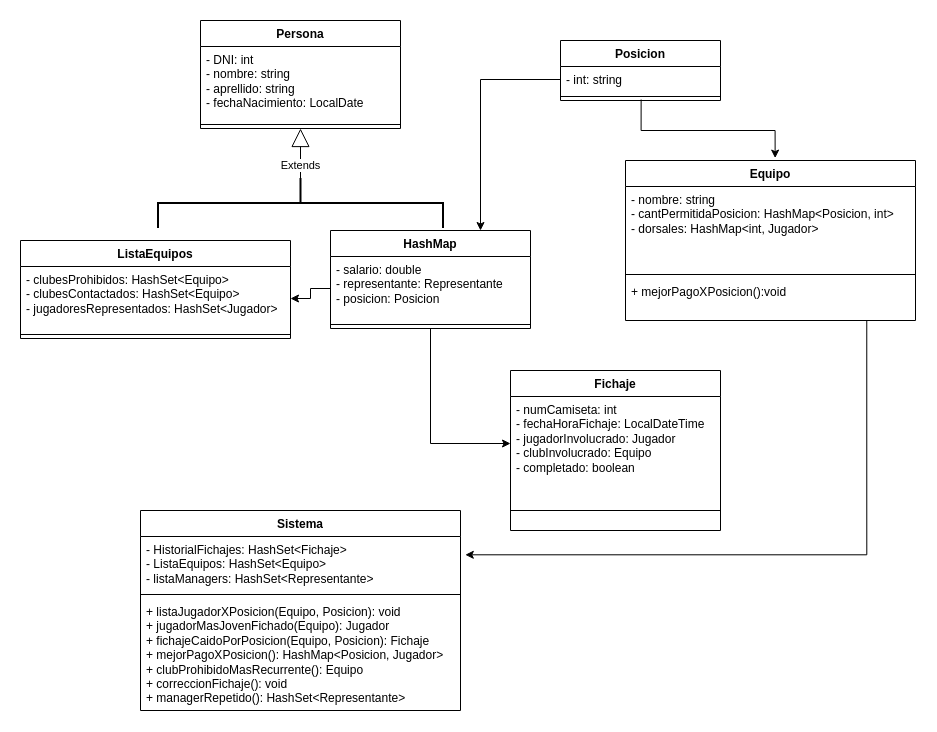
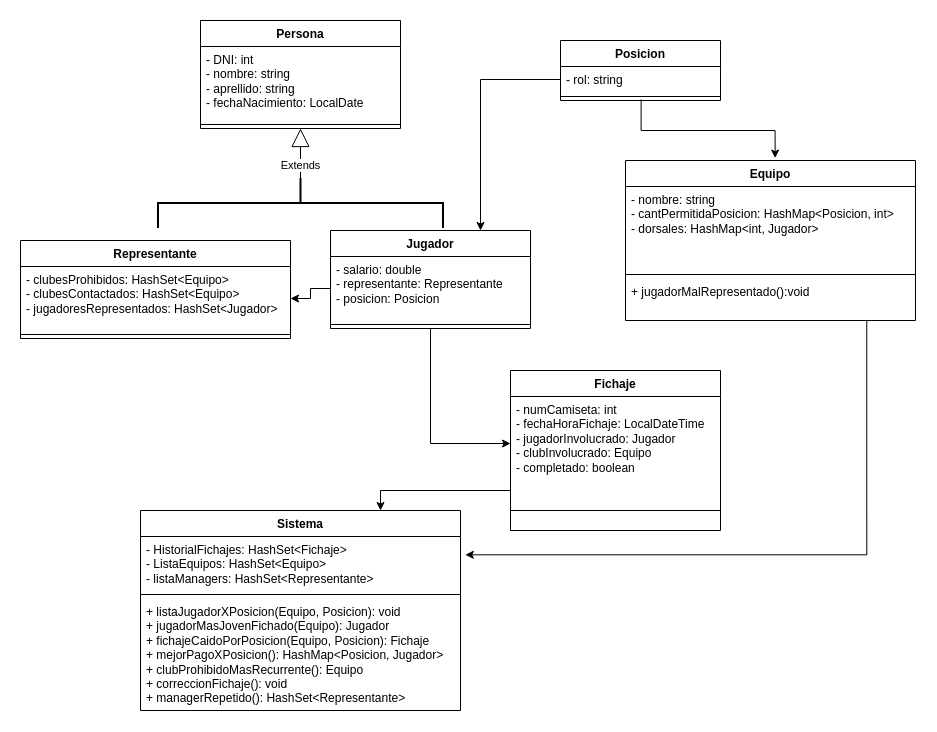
node "- int: string": label "- int: string" -> "- rol: string"
node "HashMap": label "HashMap" -> "Jugador"
node "ListaEquipos": label "ListaEquipos" -> "Representante"
node "+ mejorPagoXPosicion():void": label "+ mejorPagoXPosicion():void" -> "+ jugadorMalRepresentado():void"
edge "Fichaje" -> "Sistema": added
